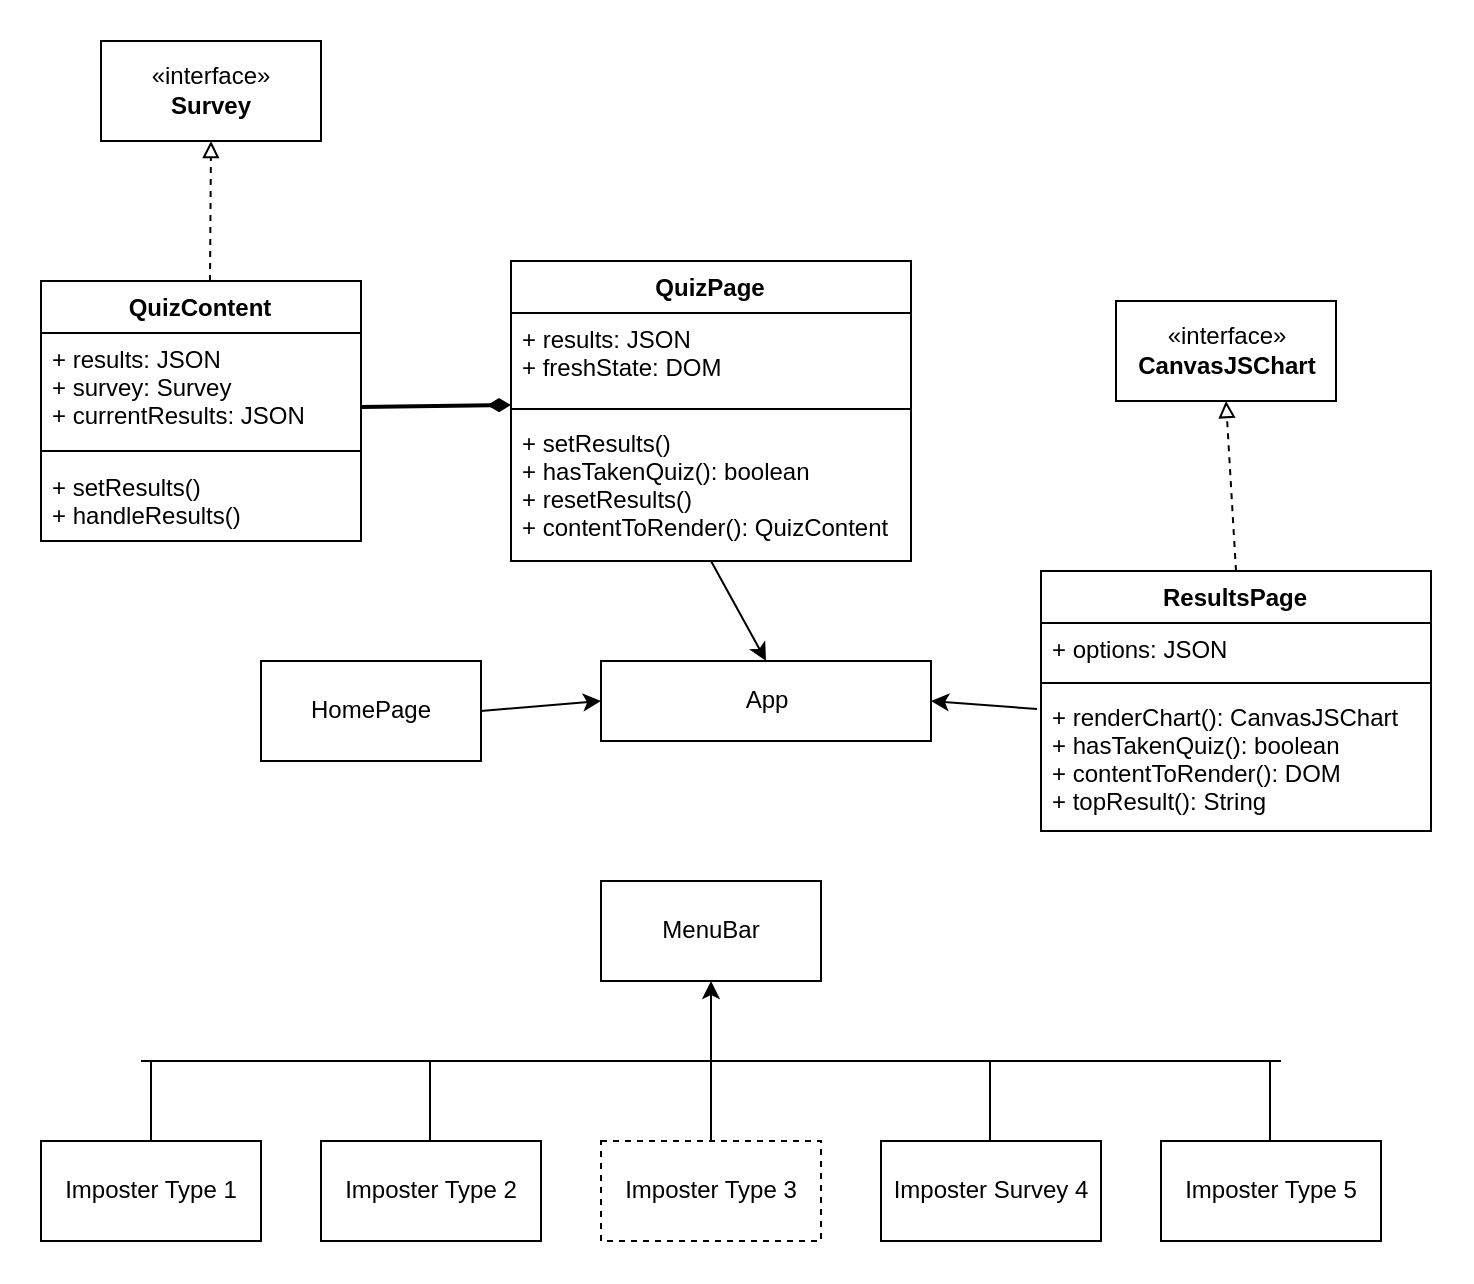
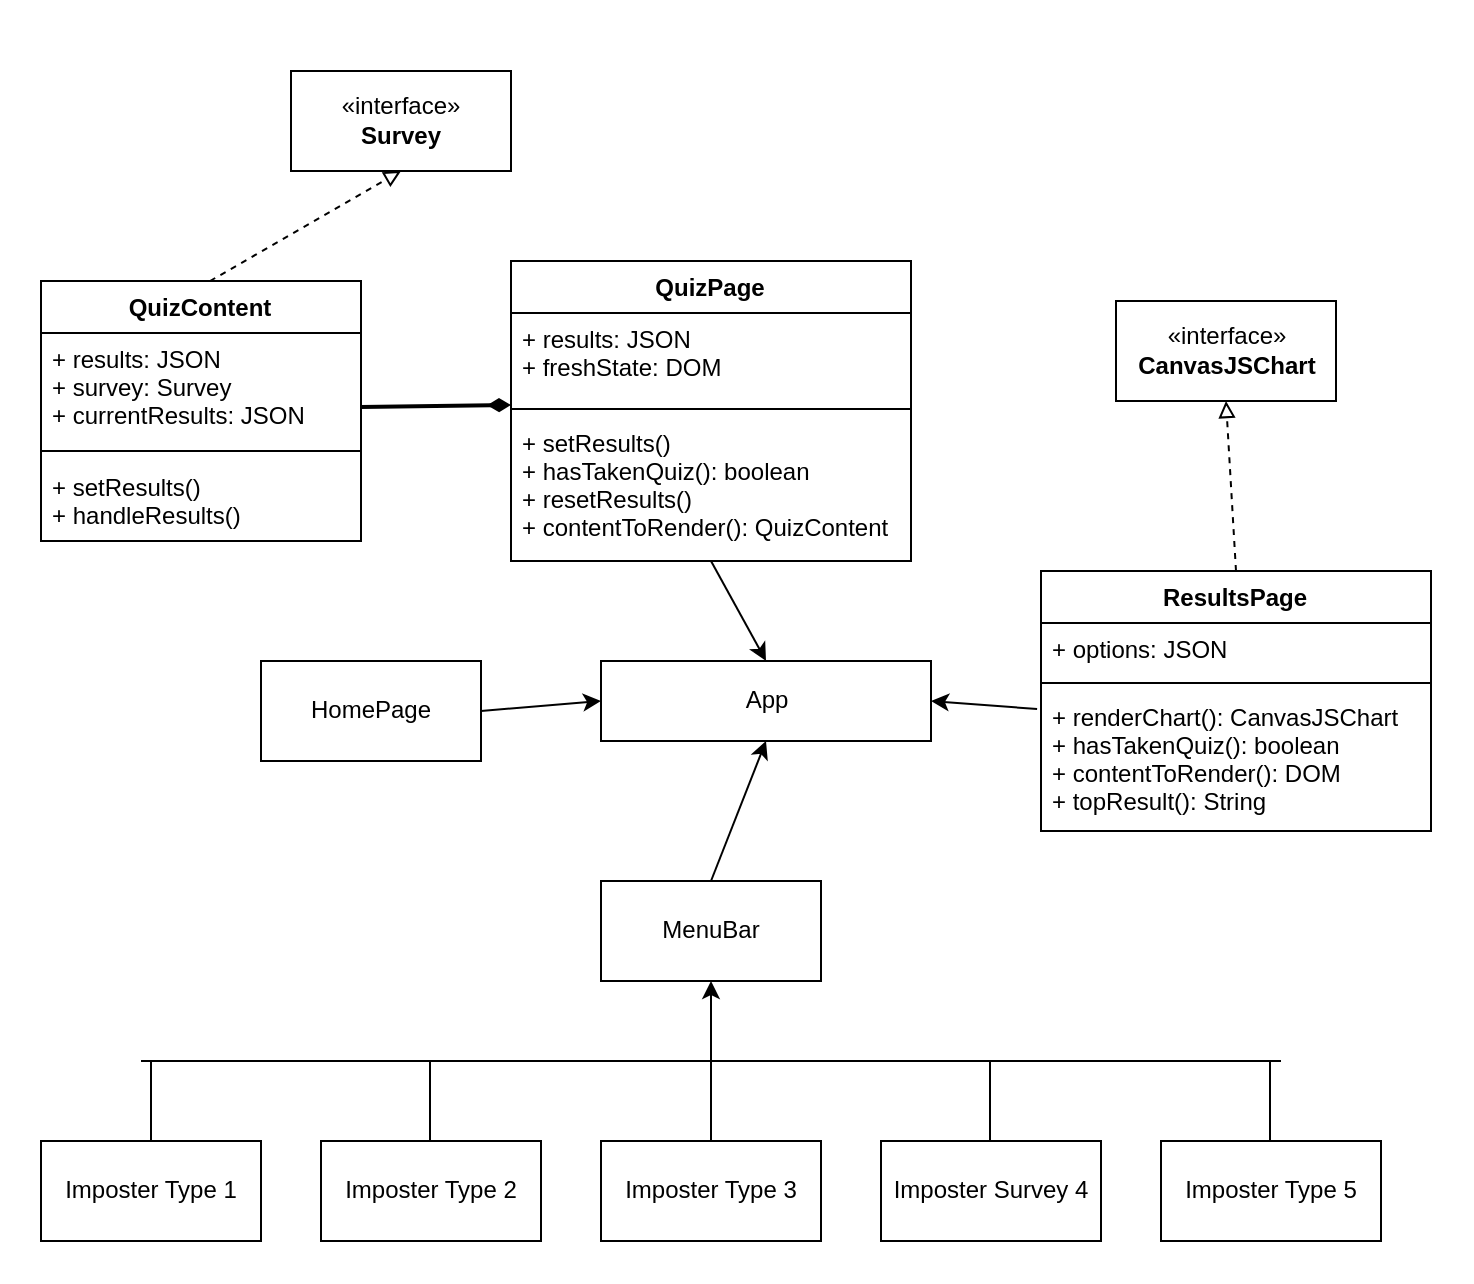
node "«interface» Survey": moved (211, 91) -> (401, 121)
edge "MenuBar" -> "App": added
node "Imposter Type 3": style dashed -> solid
